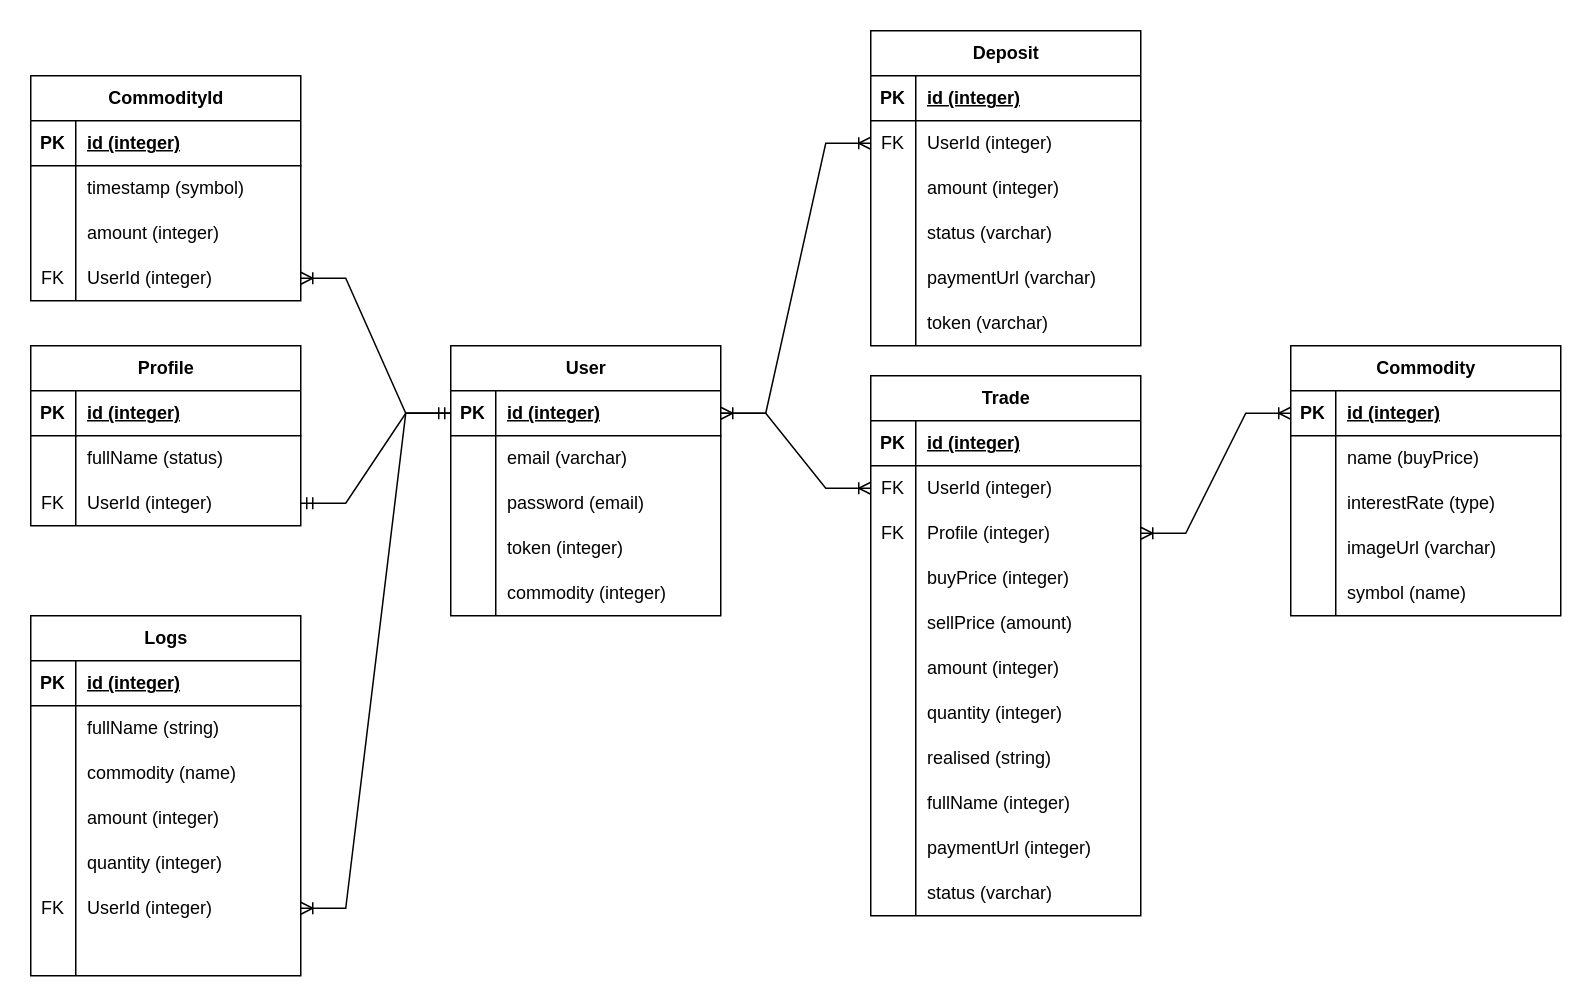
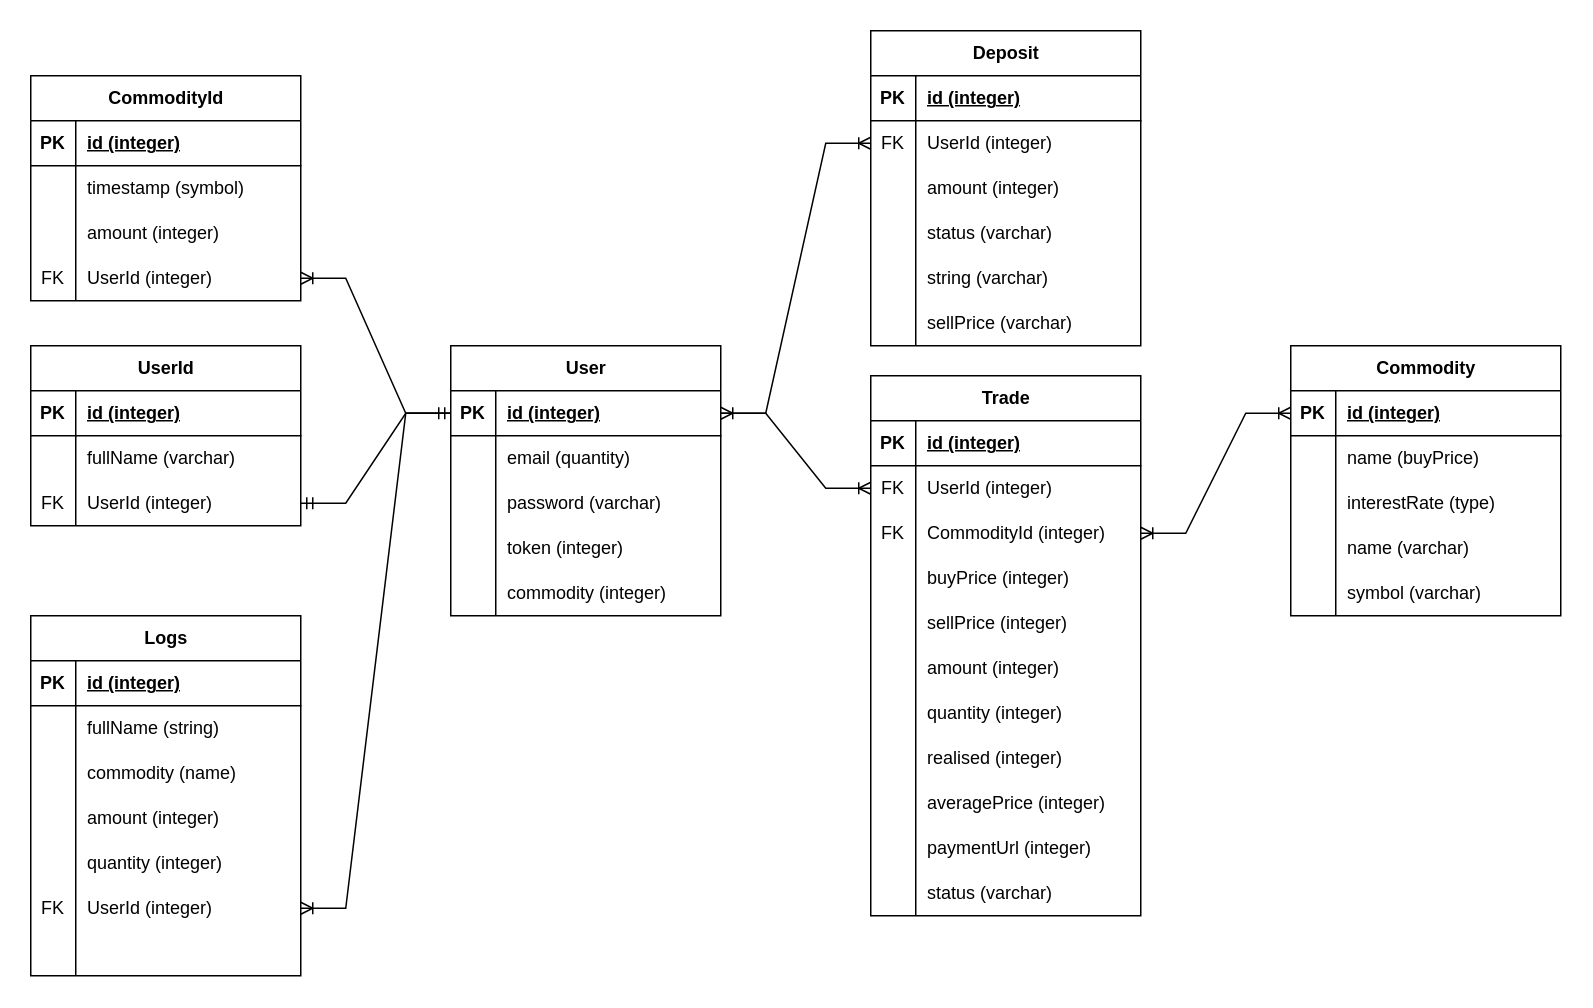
node "paymentUrl (varchar)": label "paymentUrl (varchar)" -> "string (varchar)"
node "token (varchar)": label "token (varchar)" -> "sellPrice (varchar)"
node "Profile": label "Profile" -> "UserId"
node "fullName (status)": label "fullName (status)" -> "fullName (varchar)"
node "email (varchar)": label "email (varchar)" -> "email (quantity)"
node "password (email)": label "password (email)" -> "password (varchar)"
node "Profile (integer)": label "Profile (integer)" -> "CommodityId (integer)"
node "imageUrl (varchar)": label "imageUrl (varchar)" -> "name (varchar)"
node "symbol (name)": label "symbol (name)" -> "symbol (varchar)"
node "sellPrice (amount)": label "sellPrice (amount)" -> "sellPrice (integer)"
node "realised (string)": label "realised (string)" -> "realised (integer)"
node "fullName (integer)": label "fullName (integer)" -> "averagePrice (integer)"
